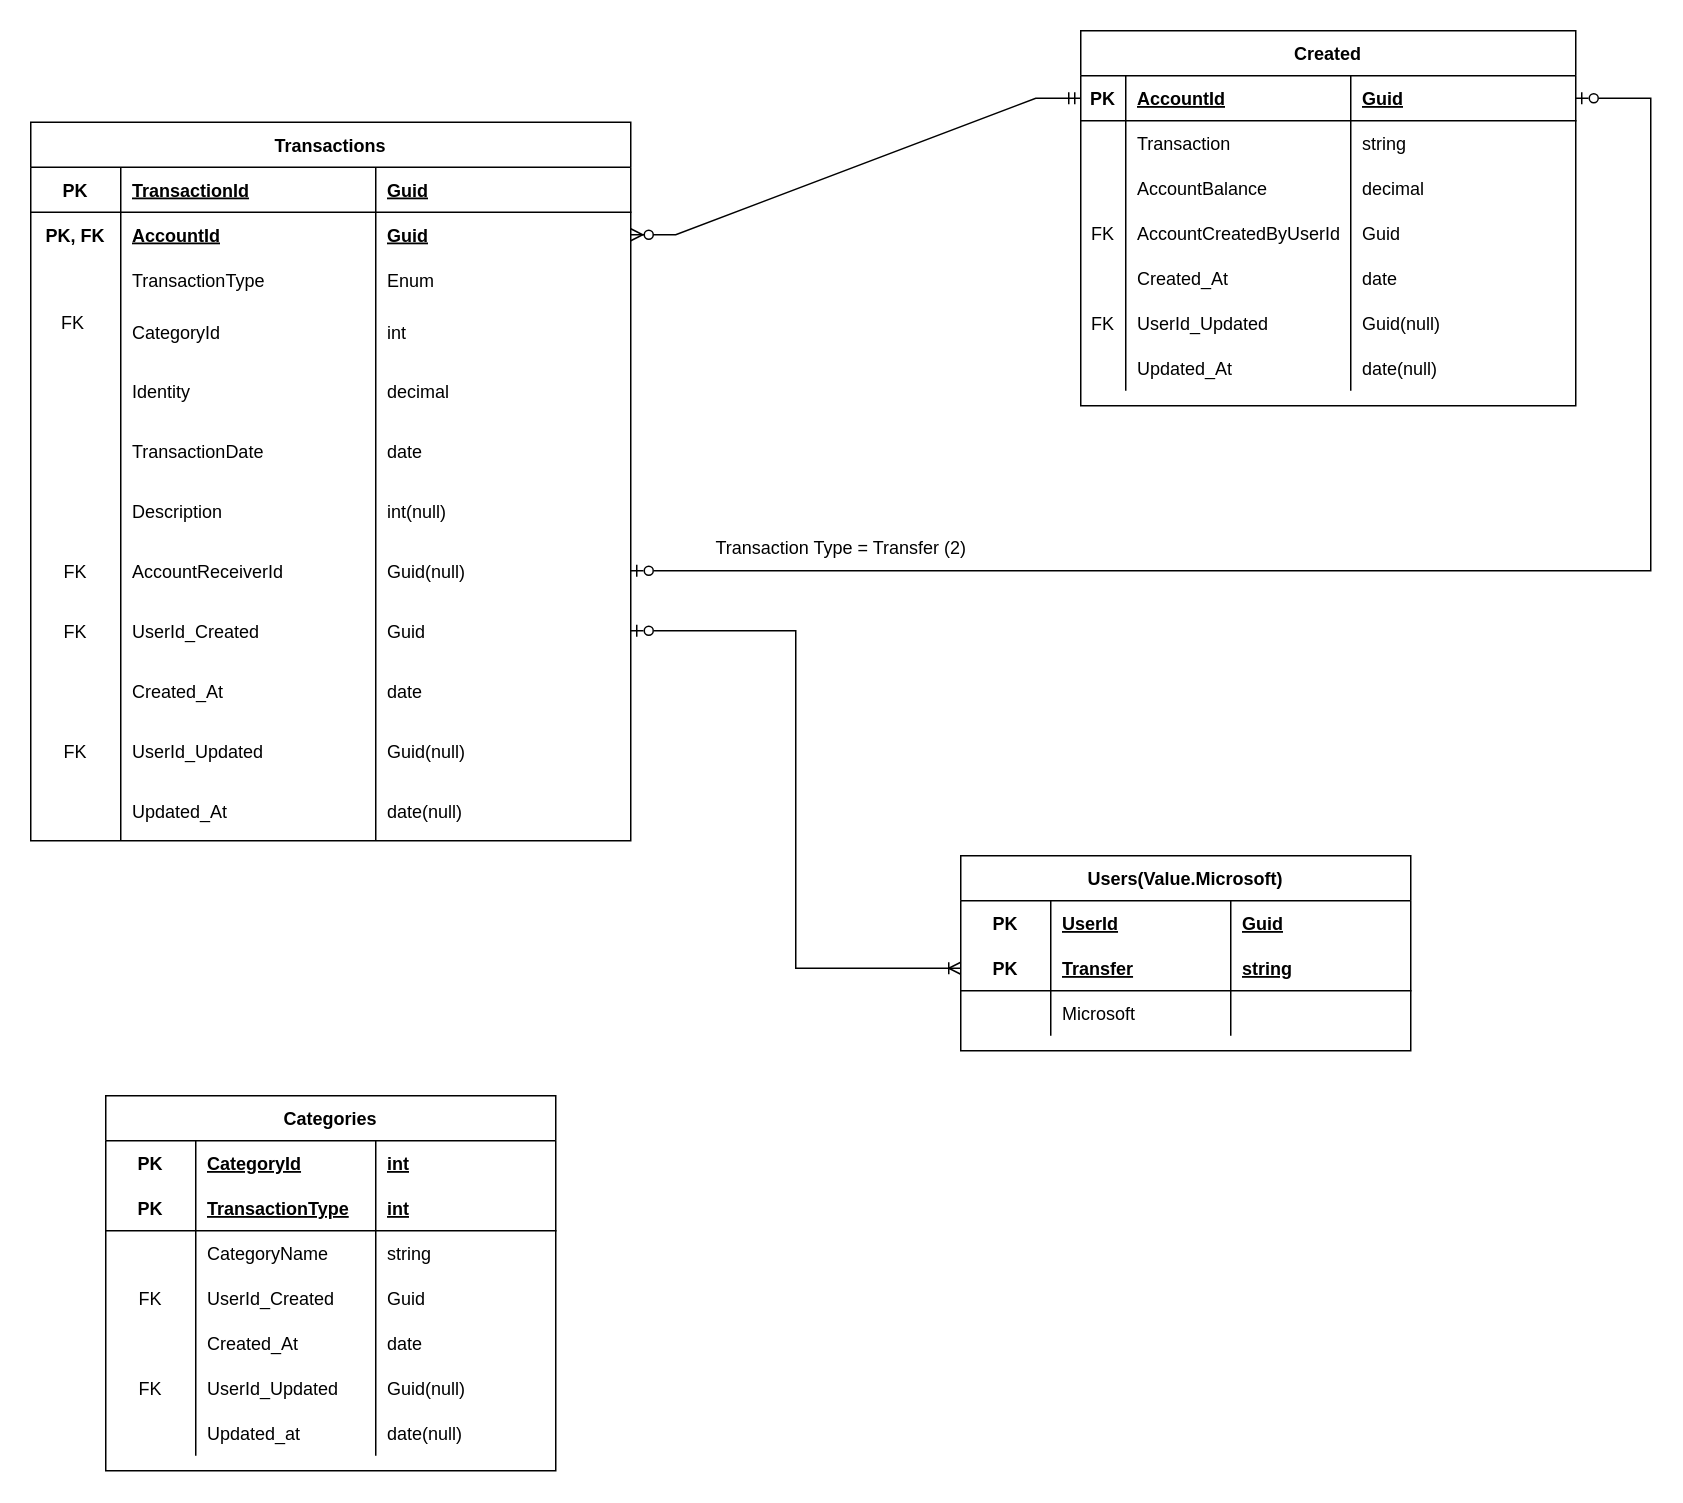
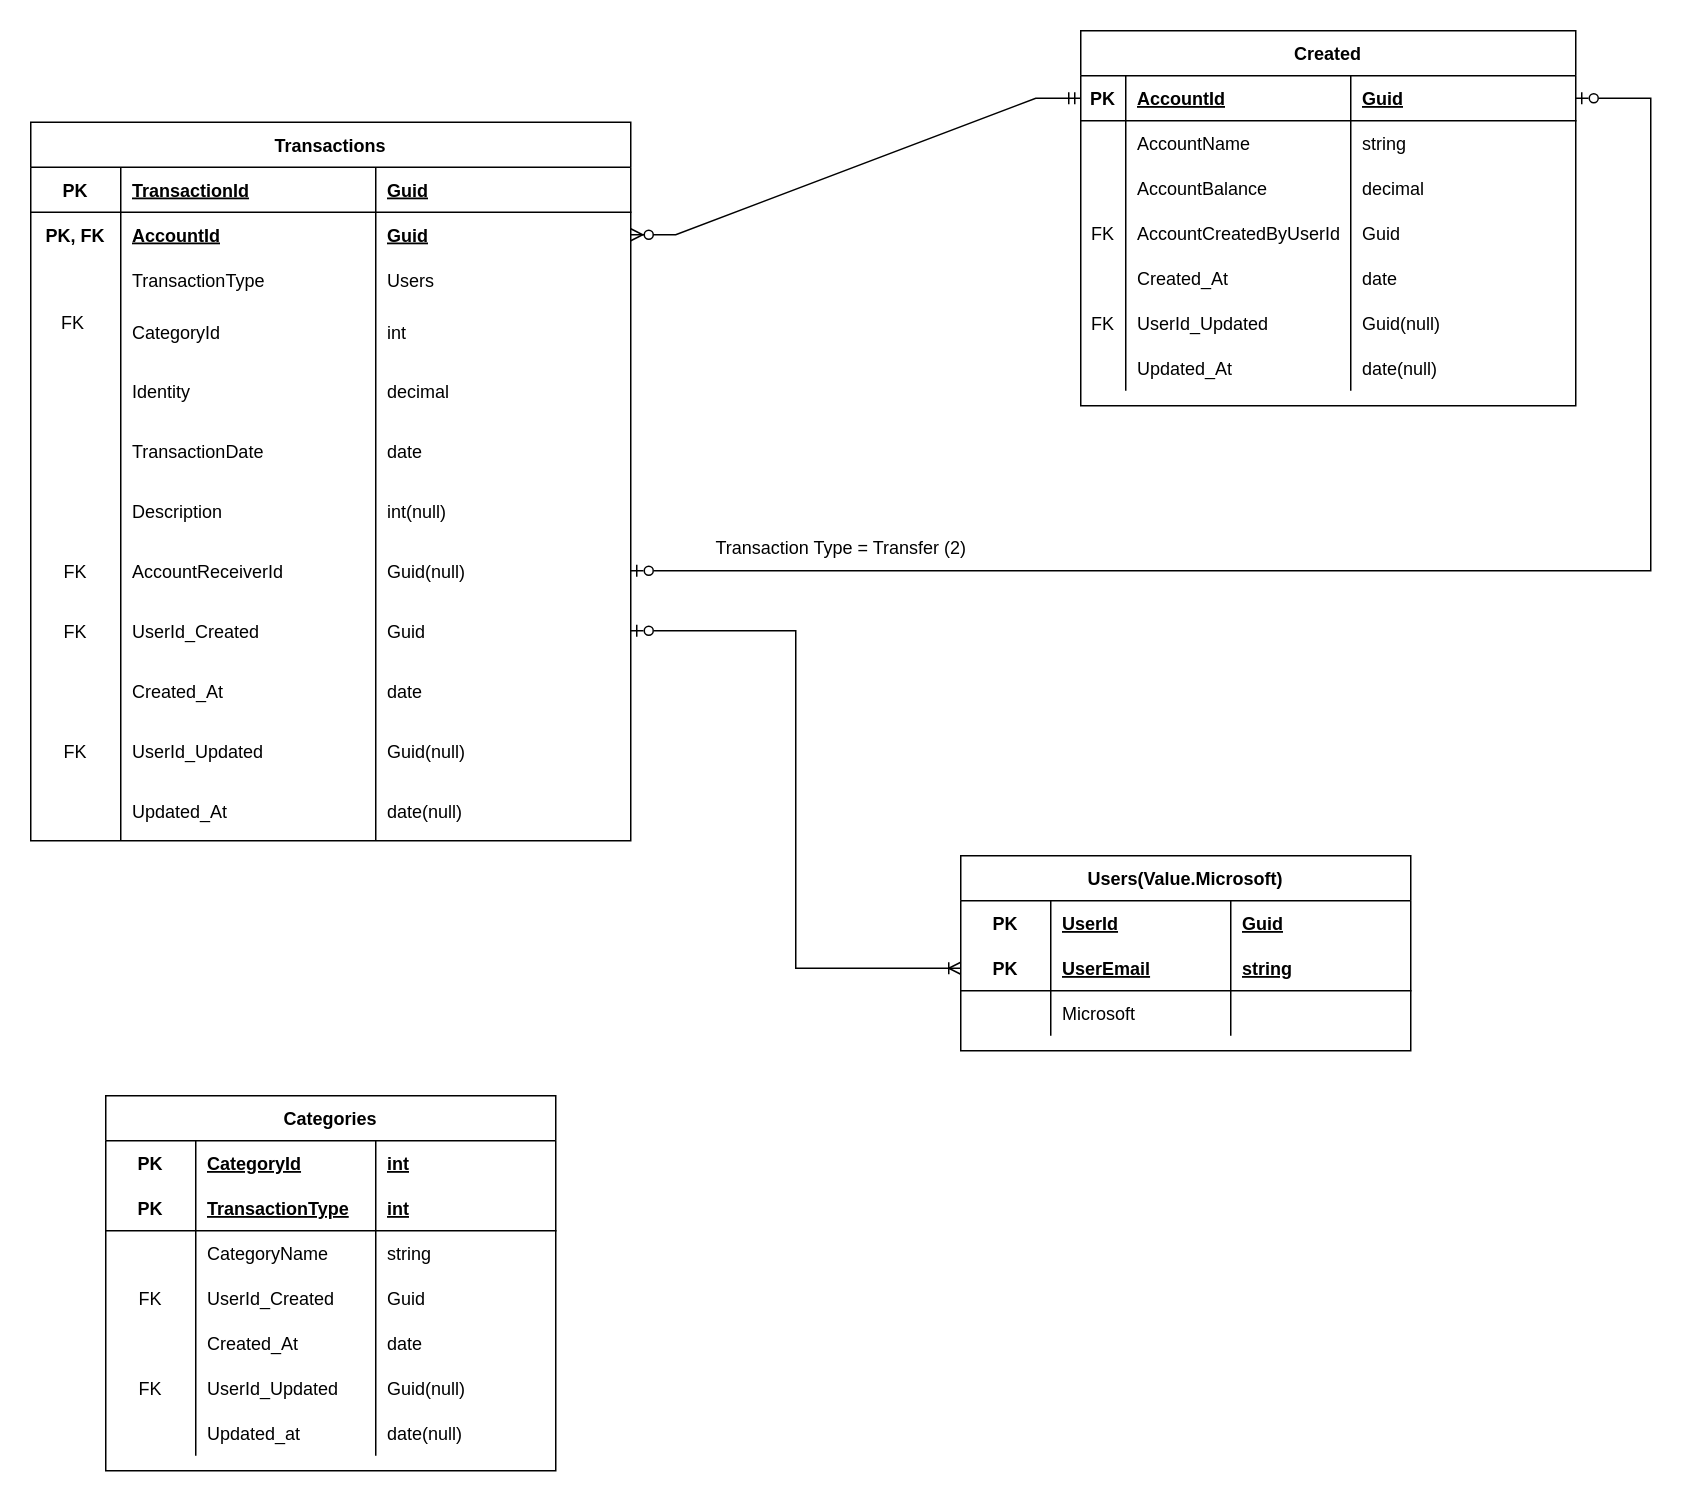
node "Transaction": label "Transaction" -> "AccountName"
node "Enum": label "Enum" -> "Users"
node "Transfer": label "Transfer" -> "UserEmail"
